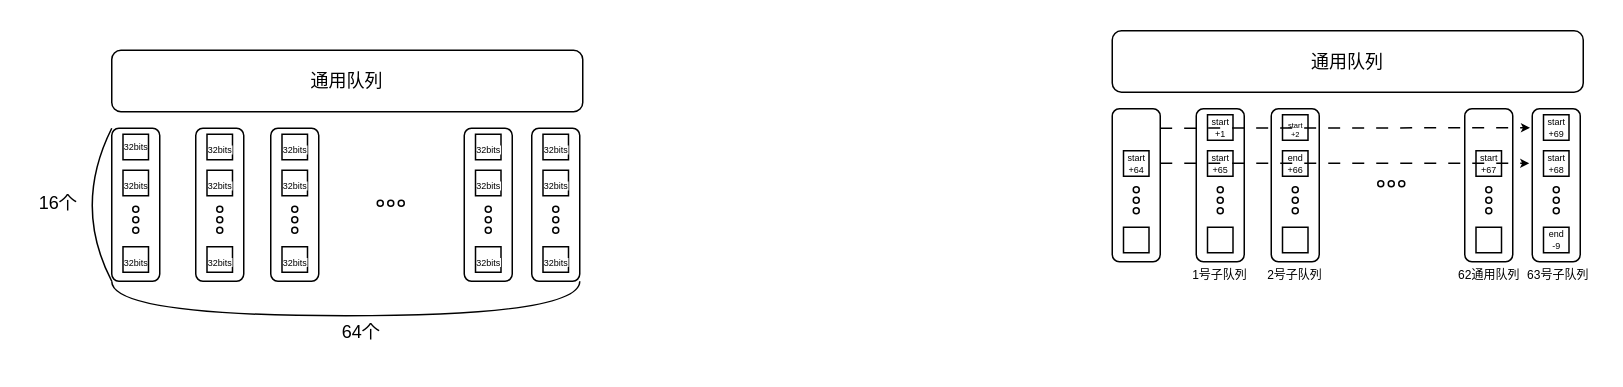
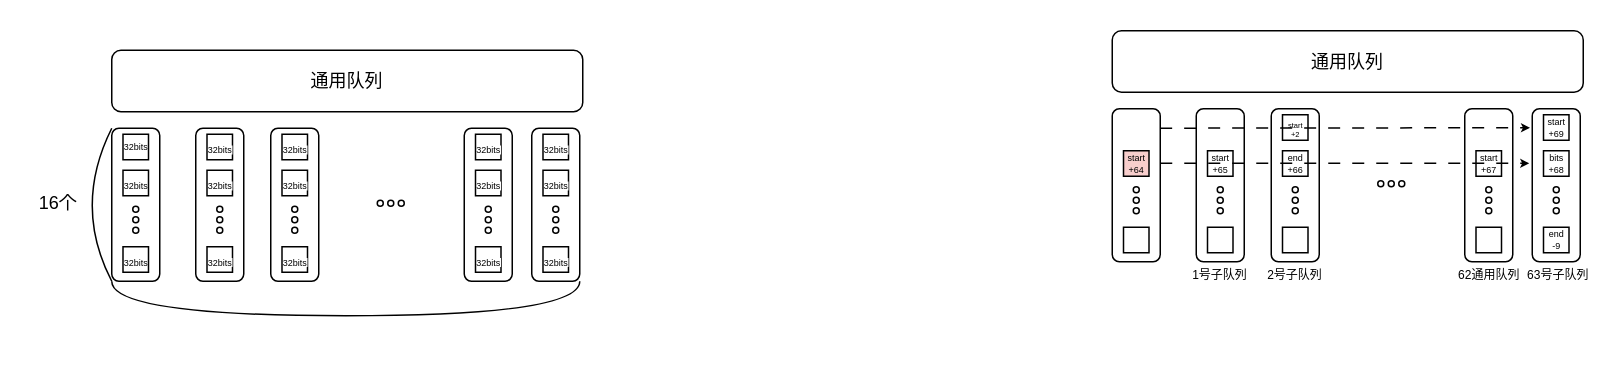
node "start+1": removed
node "start +64": fillcolor #ffffff -> #f8cecc
node "start +68": label "start +68" -> "bits +68"
node "64个": removed
